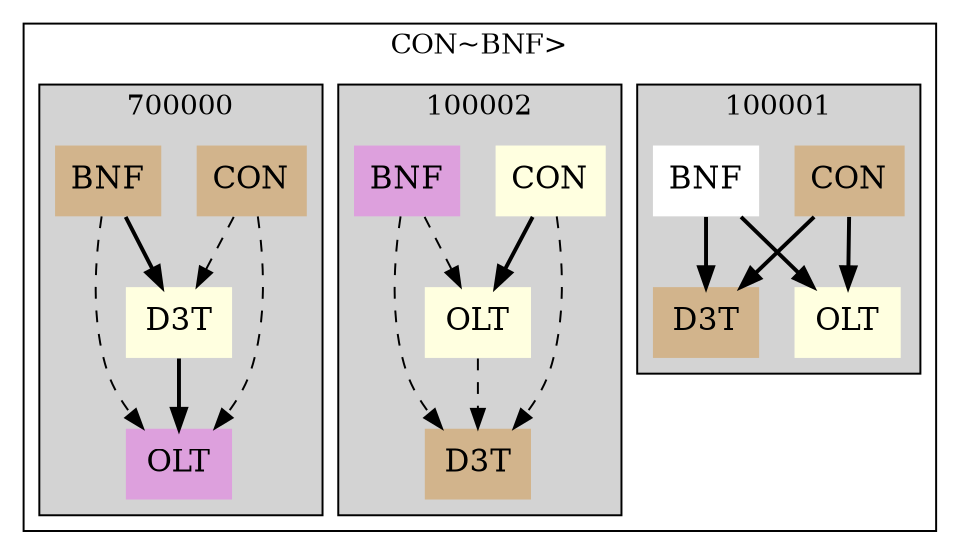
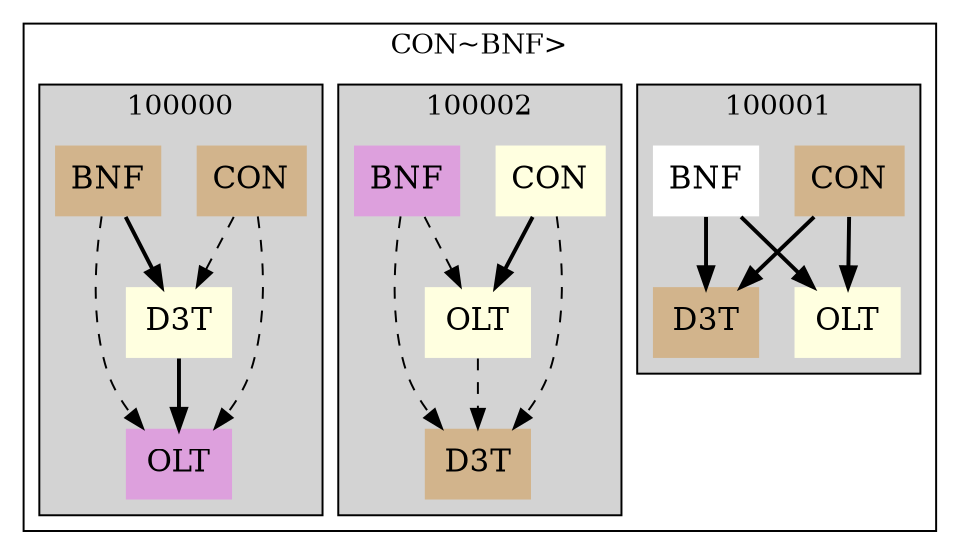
cluster "700000": label "700000" -> "100000"
